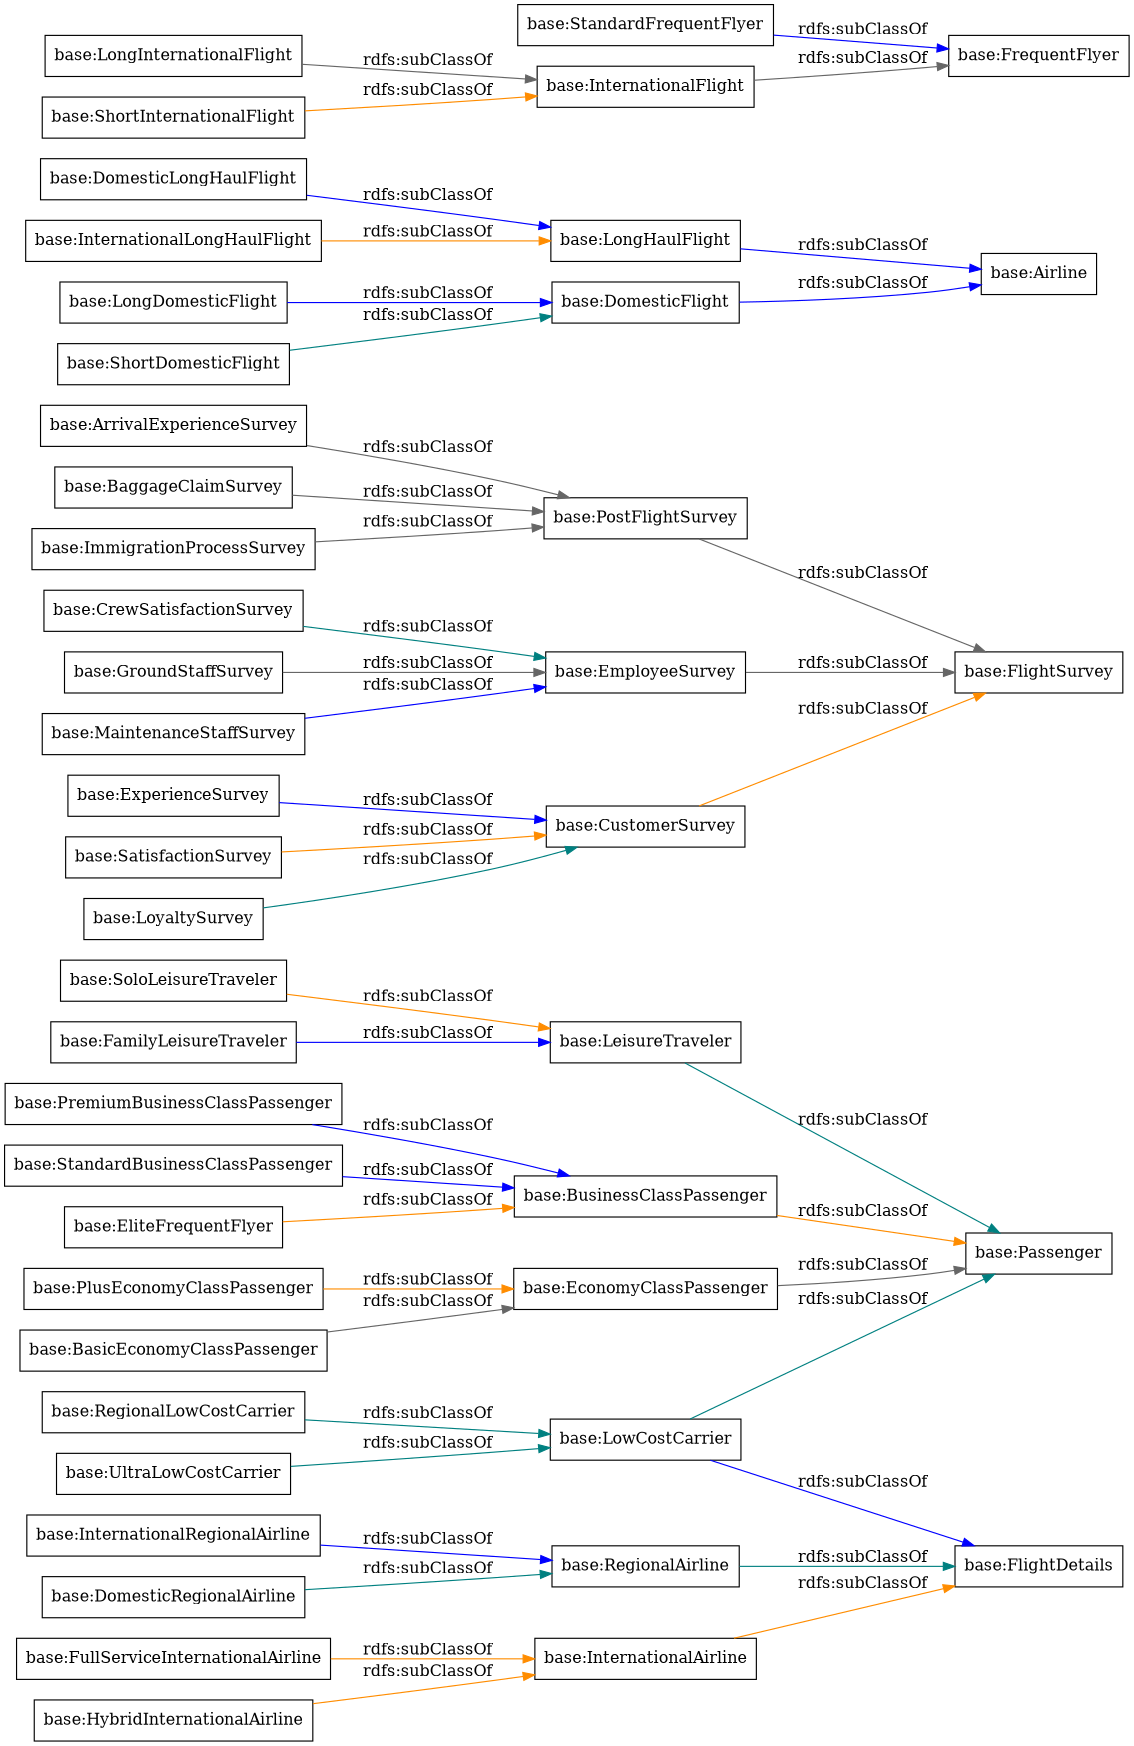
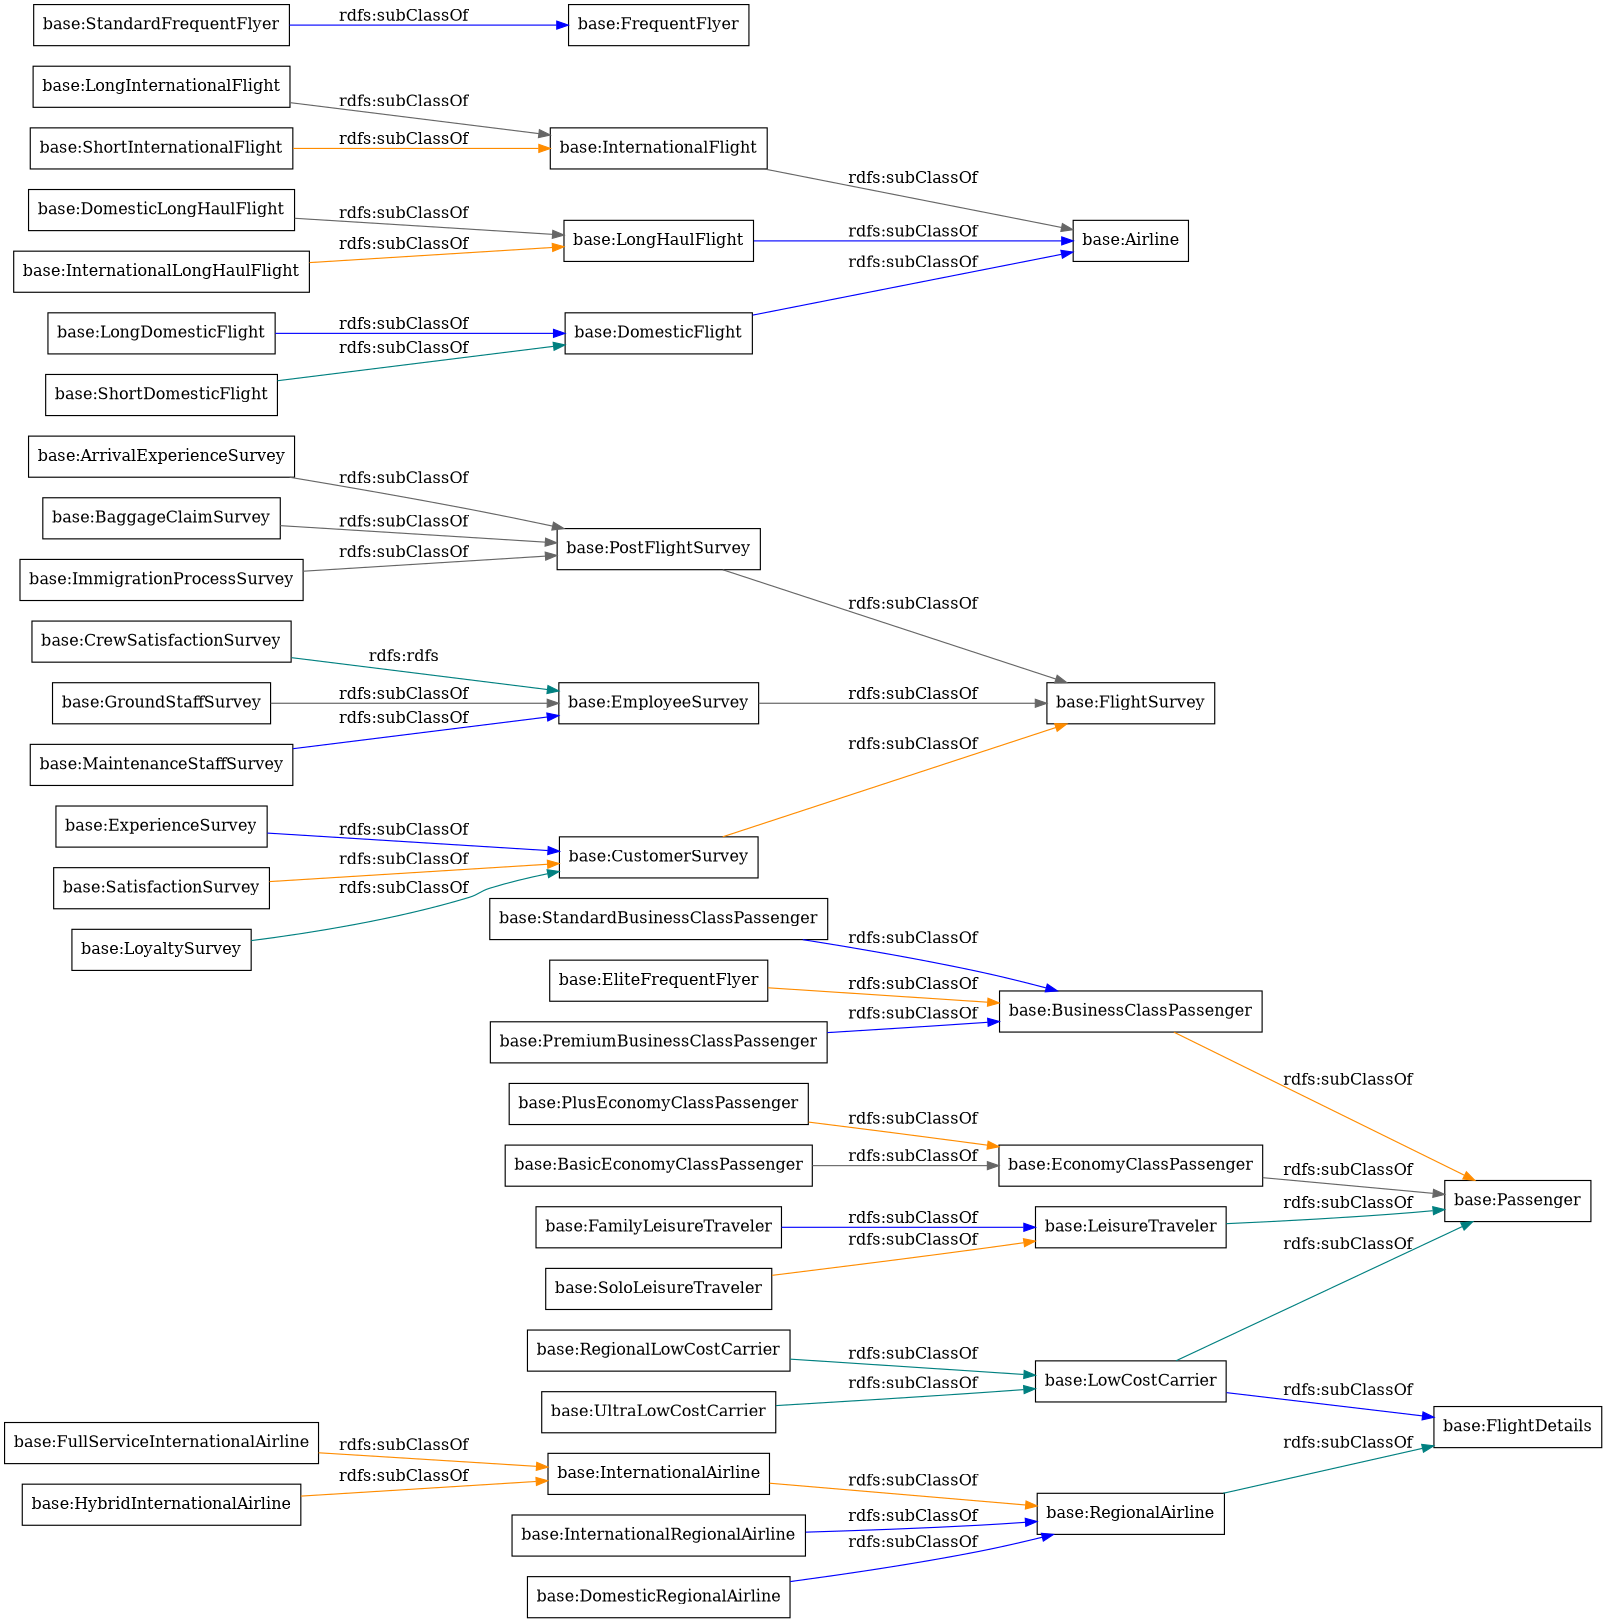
edge "base:InternationalFlight" -> "base:FrequentFlyer": now "base:InternationalFlight" -> "base:Airline"
edge "base:DomesticLongHaulFlight" -> "base:LongHaulFlight": color blue -> gray40
edge "base:CrewSatisfactionSurvey" -> "base:EmployeeSurvey": label "rdfs:subClassOf" -> "rdfs:rdfs"
edge "base:DomesticRegionalAirline" -> "base:RegionalAirline": color teal -> blue
edge "base:InternationalAirline" -> "base:FlightDetails": now "base:InternationalAirline" -> "base:RegionalAirline"
